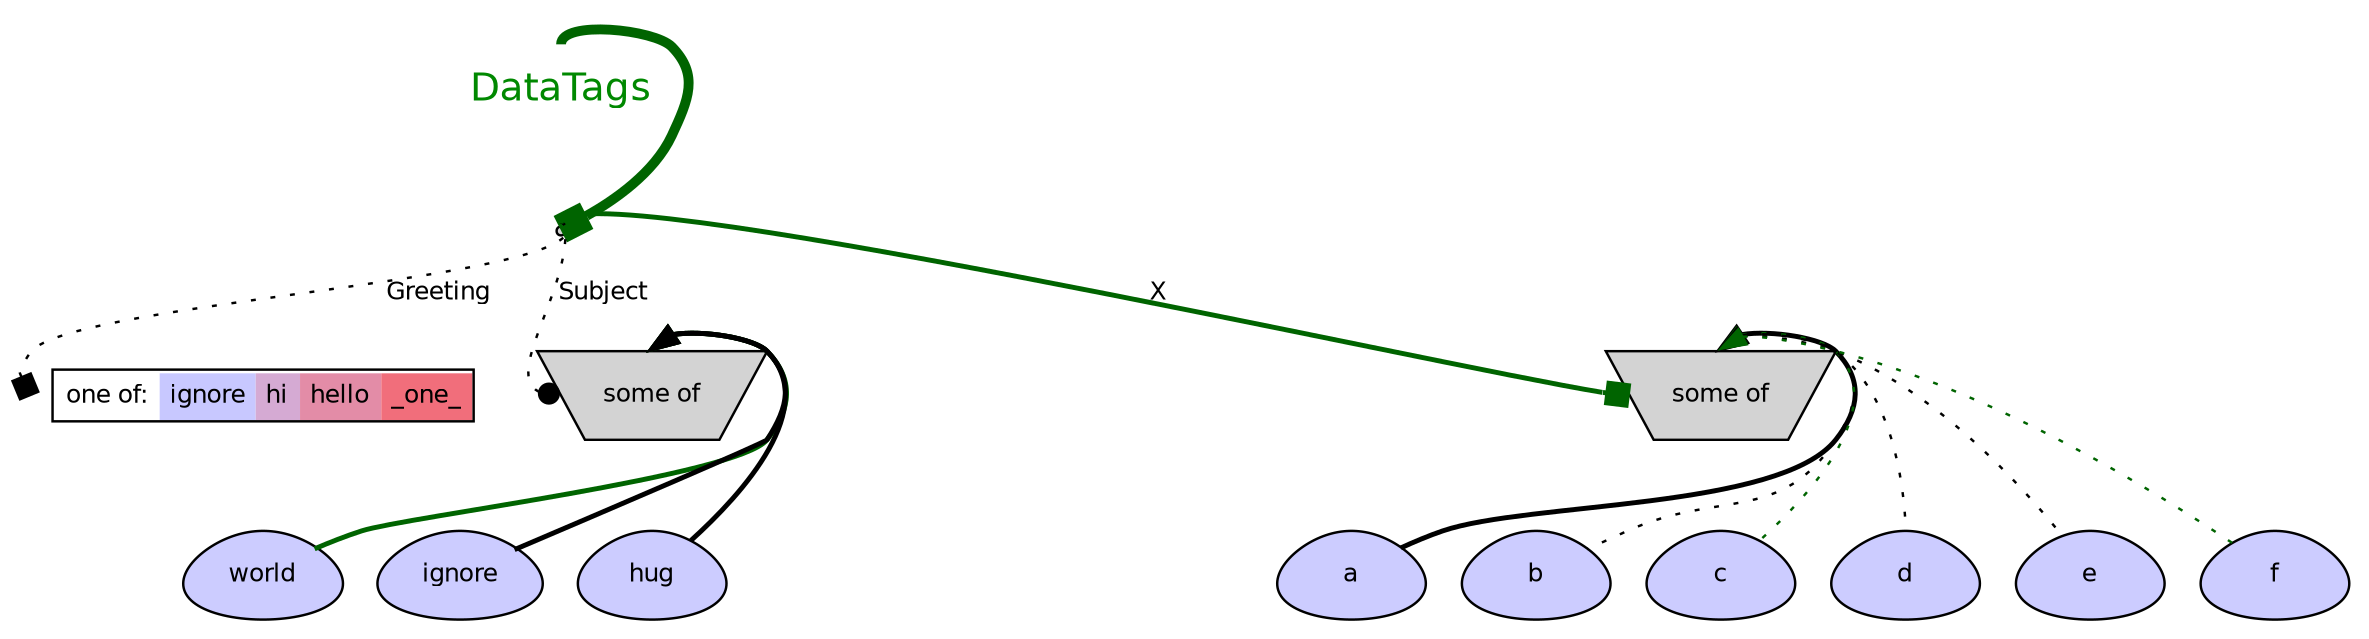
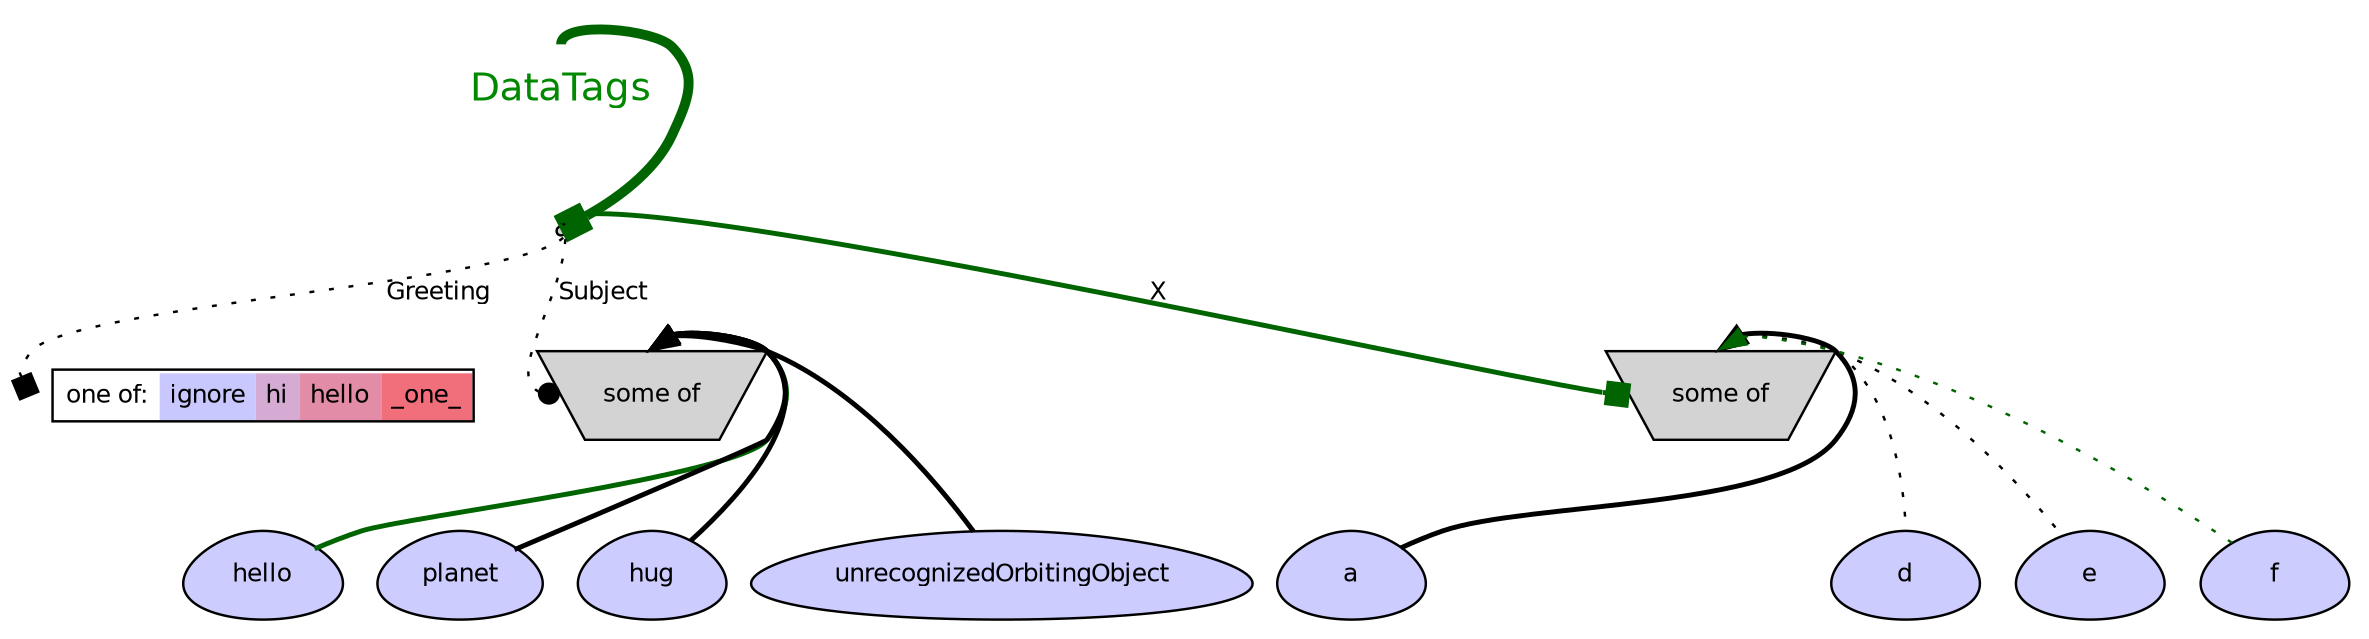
node "world": label "world" -> "hello"
node "ignore": label "ignore" -> "planet"
node "unrecognizedOrbitingObject": added
node "b": removed
node "c": removed
